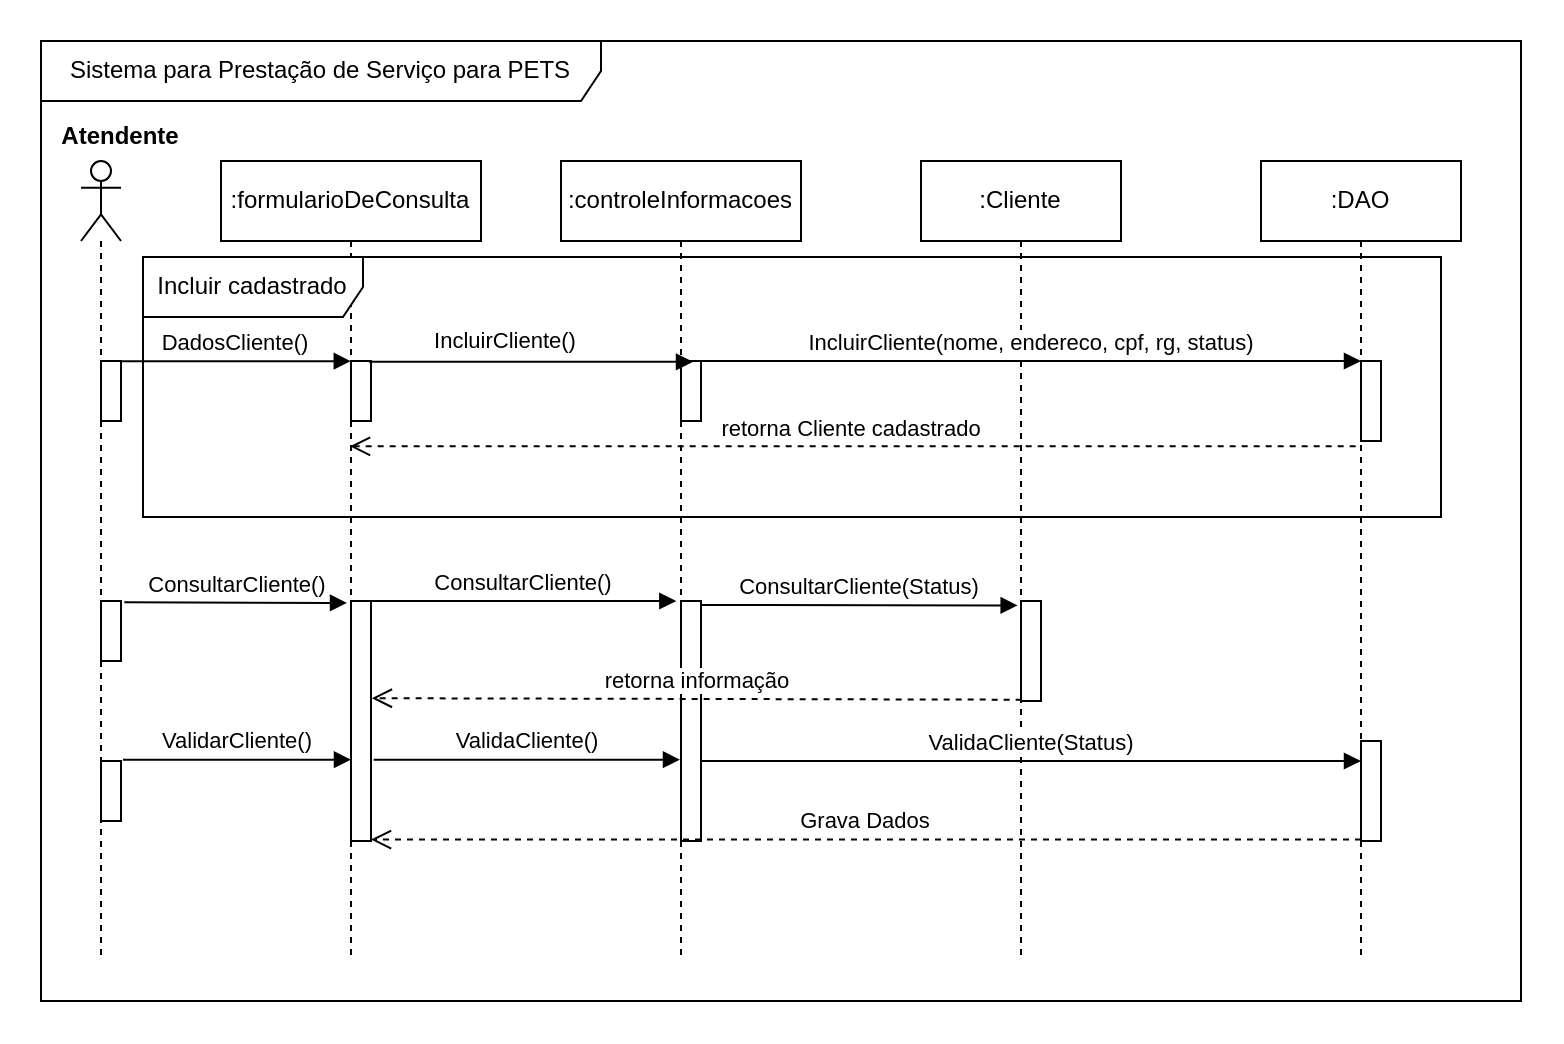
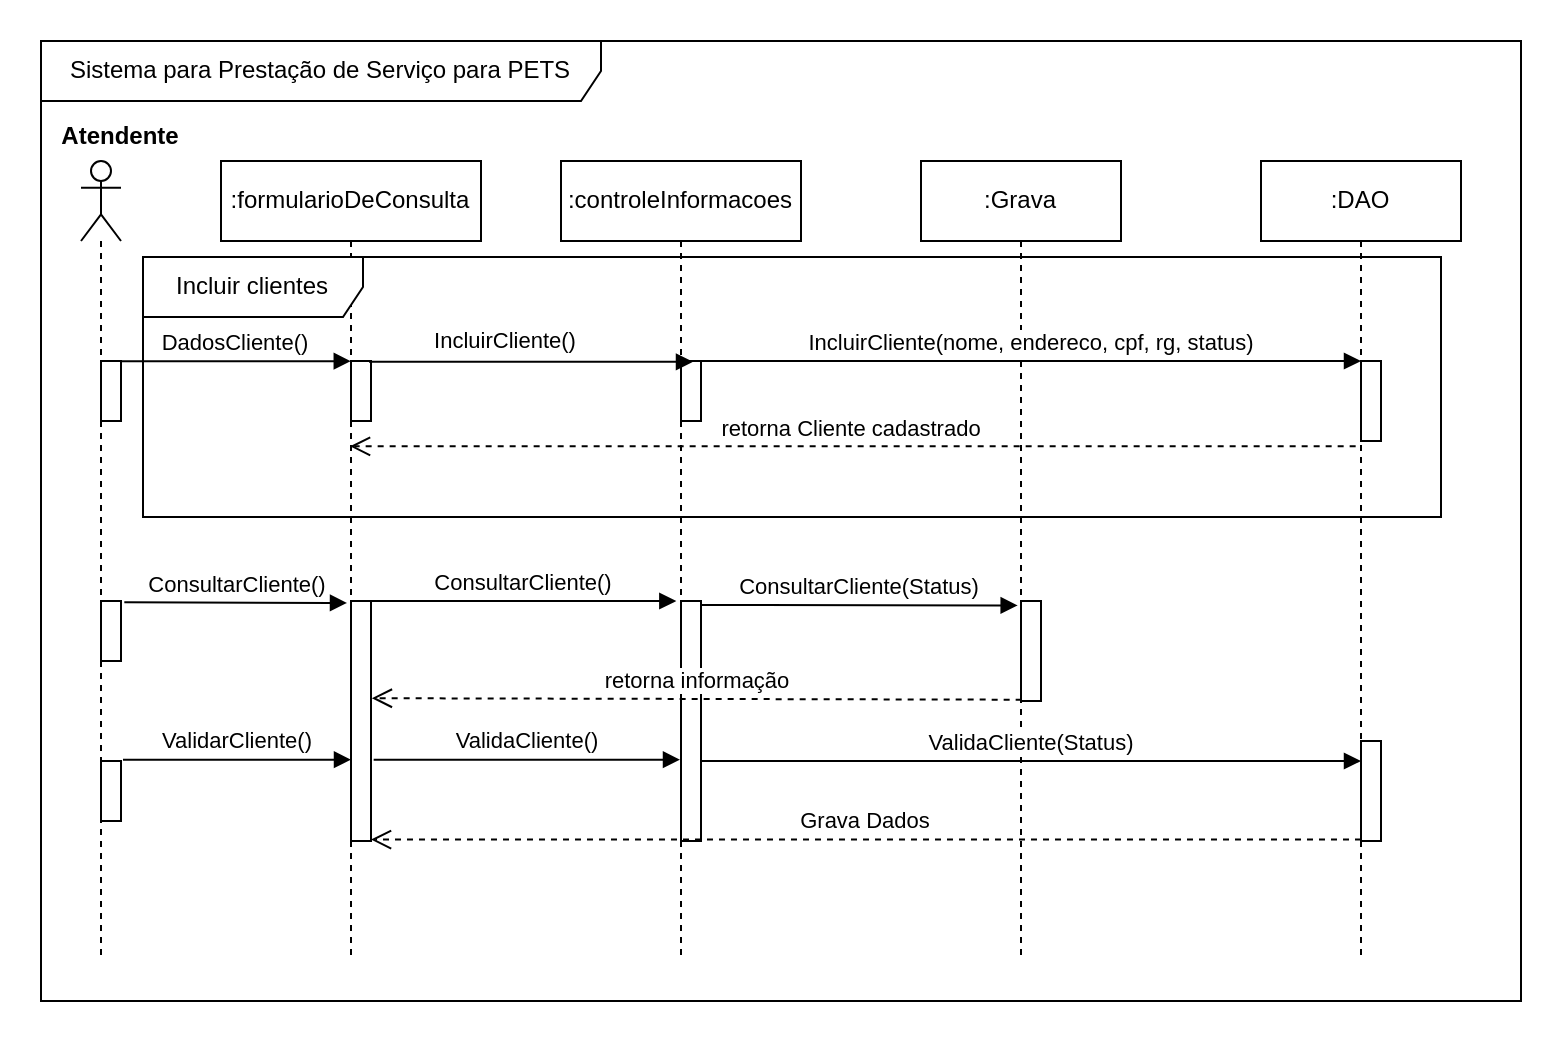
node ":Cliente": label ":Cliente" -> ":Grava"
node "Incluir cadastrado": label "Incluir cadastrado" -> "Incluir clientes"
